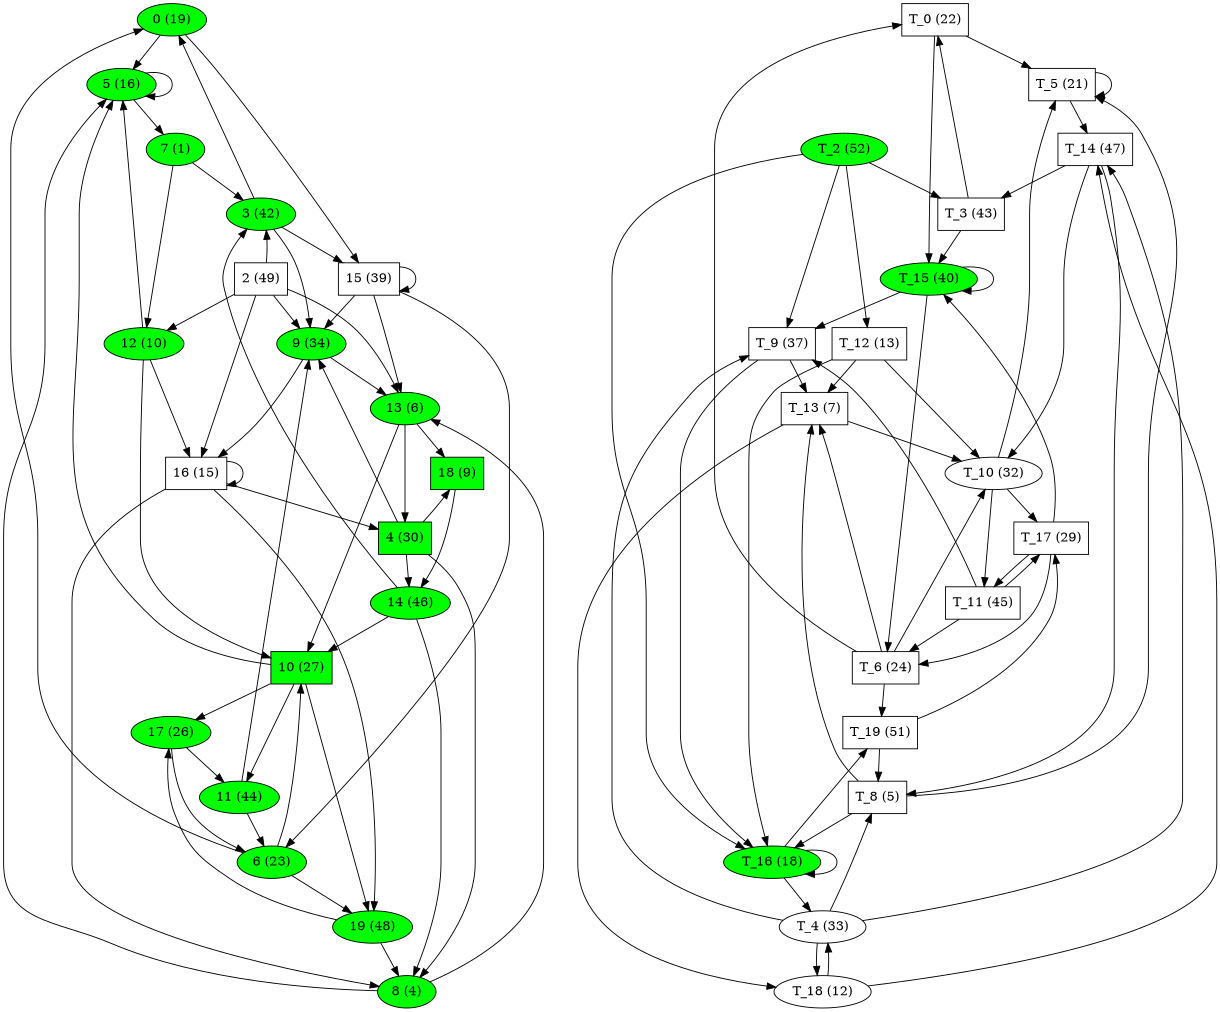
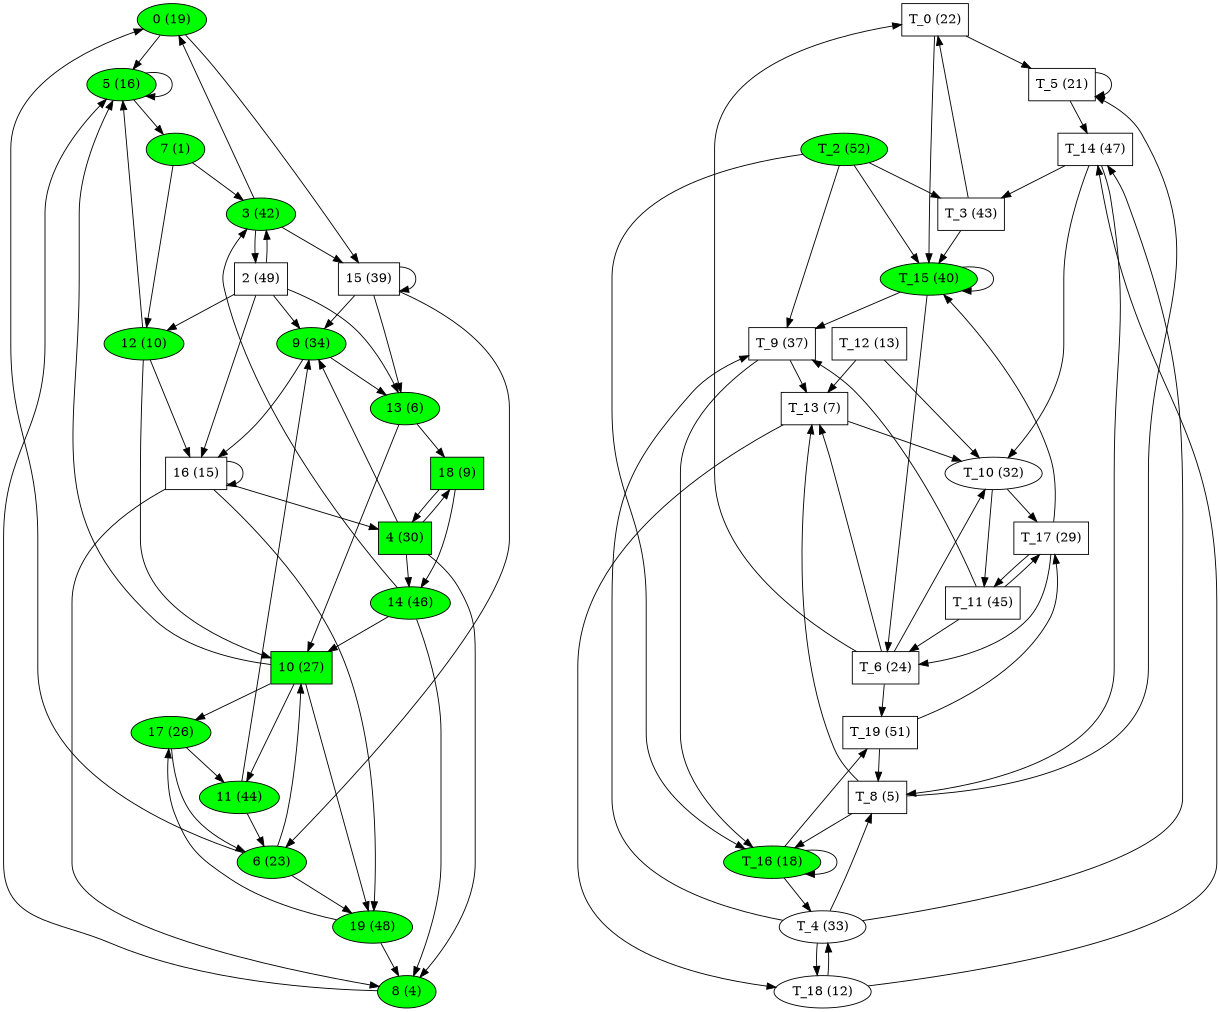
edge "T_2 (52)" -> "T_12 (13)": now "T_2 (52)" -> "T_15 (40)"
edge "3 (42)" -> "9 (34)": now "3 (42)" -> "2 (49)"
edge "T_10 (32)" -> "T_5 (21)": removed
edge "13 (6)" -> "4 (30)": now "18 (9)" -> "4 (30)"
edge "T_12 (13)" -> "T_16 (18)": removed
edge "8 (4)" -> "13 (6)": removed
